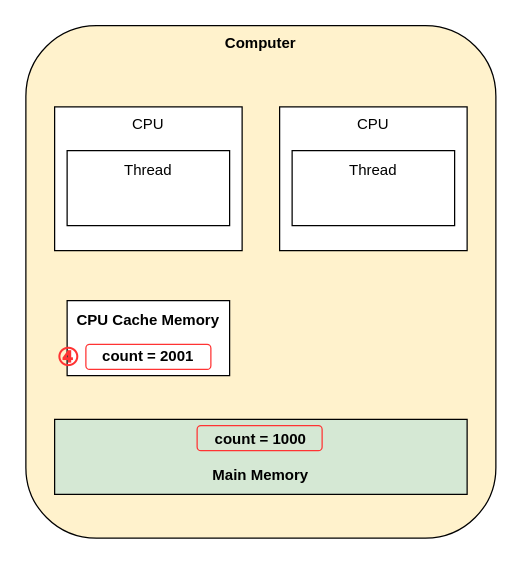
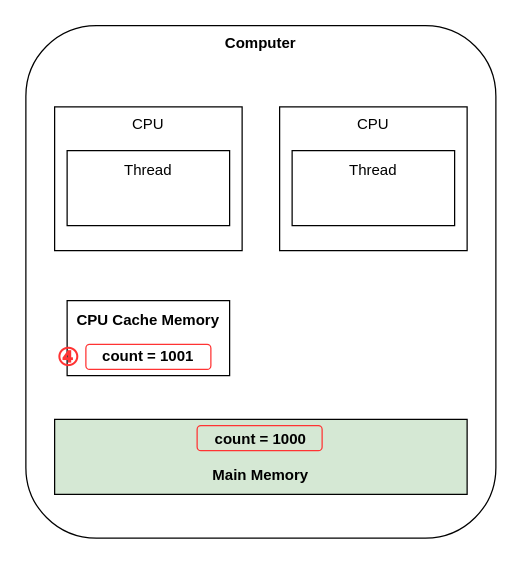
node "Computer": fillcolor #fff2cc -> #ffffff
node "CPU Cache Memory count = 2001": label "CPU Cache Memory count = 2001" -> "CPU Cache Memory count = 1001"
